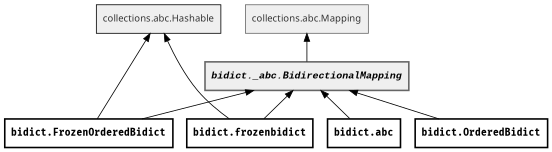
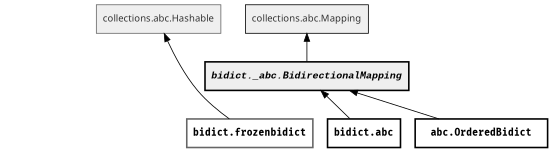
node "collections.abc.Hashable": color black -> #666666
node "collections.abc.Mapping": color #666666 -> black
node "bidict._abc.BidirectionalMapping": color #666666 -> black
edge "bidict.frozenbidict" -> "bidict._abc.BidirectionalMapping": removed
node "bidict.FrozenOrderedBidict": removed
node "bidict.frozenbidict": color black -> #666666
node "bidict.OrderedBidict": label "bidict.OrderedBidict" -> "abc.OrderedBidict"
